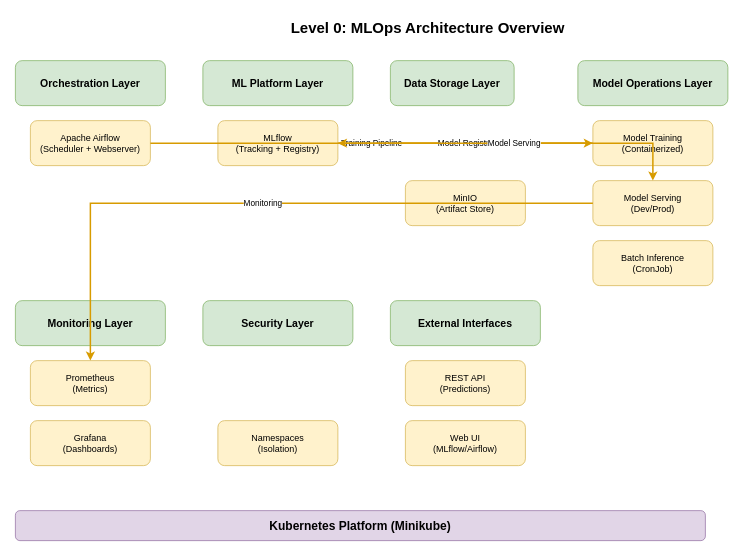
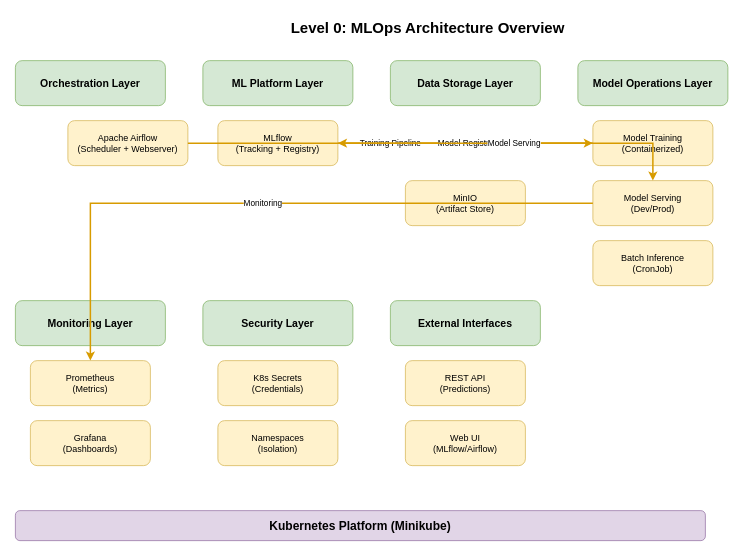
node "Data Storage Layer": size 124x45 -> 150x45
node "Apache Airflow (Scheduler + Webserver)": moved (90, 143) -> (128, 143)
node "K8s Secrets (Credentials)": added
